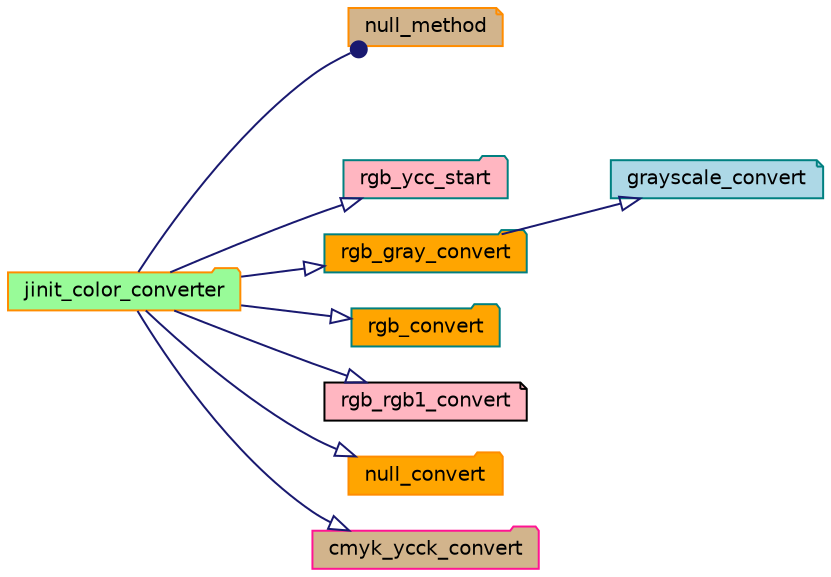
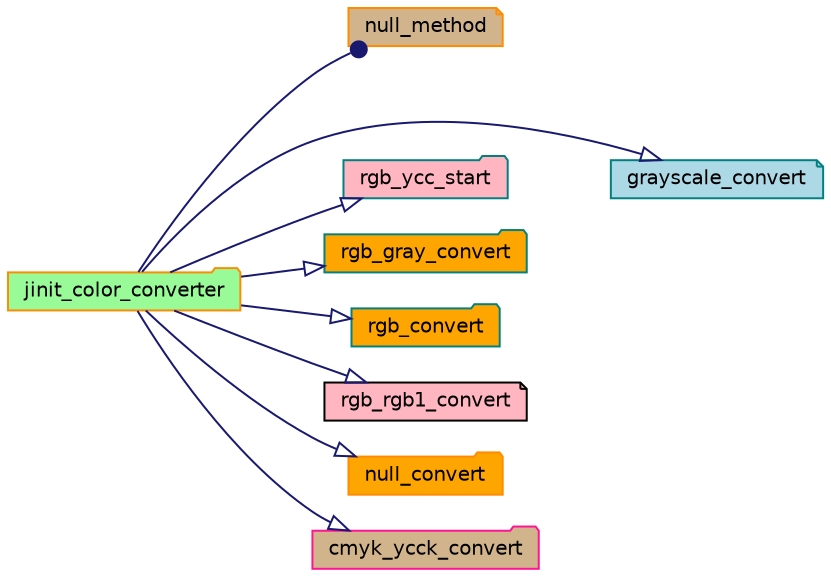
edge "rgb_gray_convert" -> "grayscale_convert": now "jinit_color_converter" -> "grayscale_convert"
